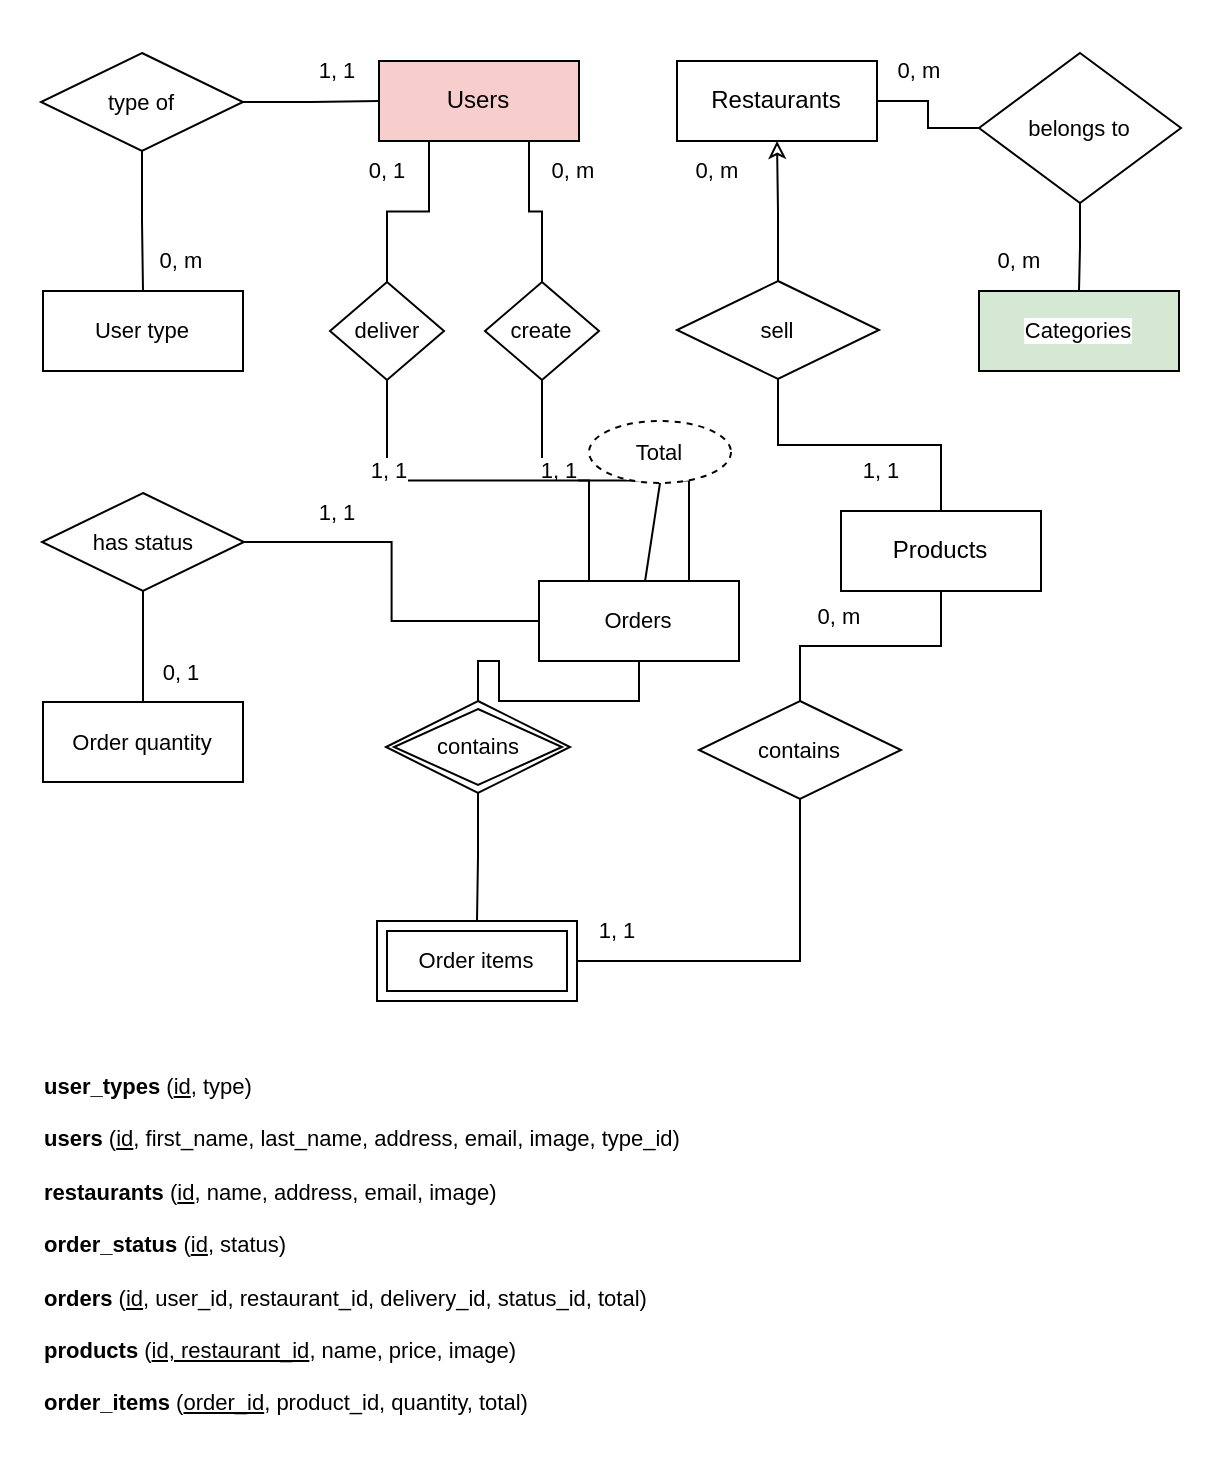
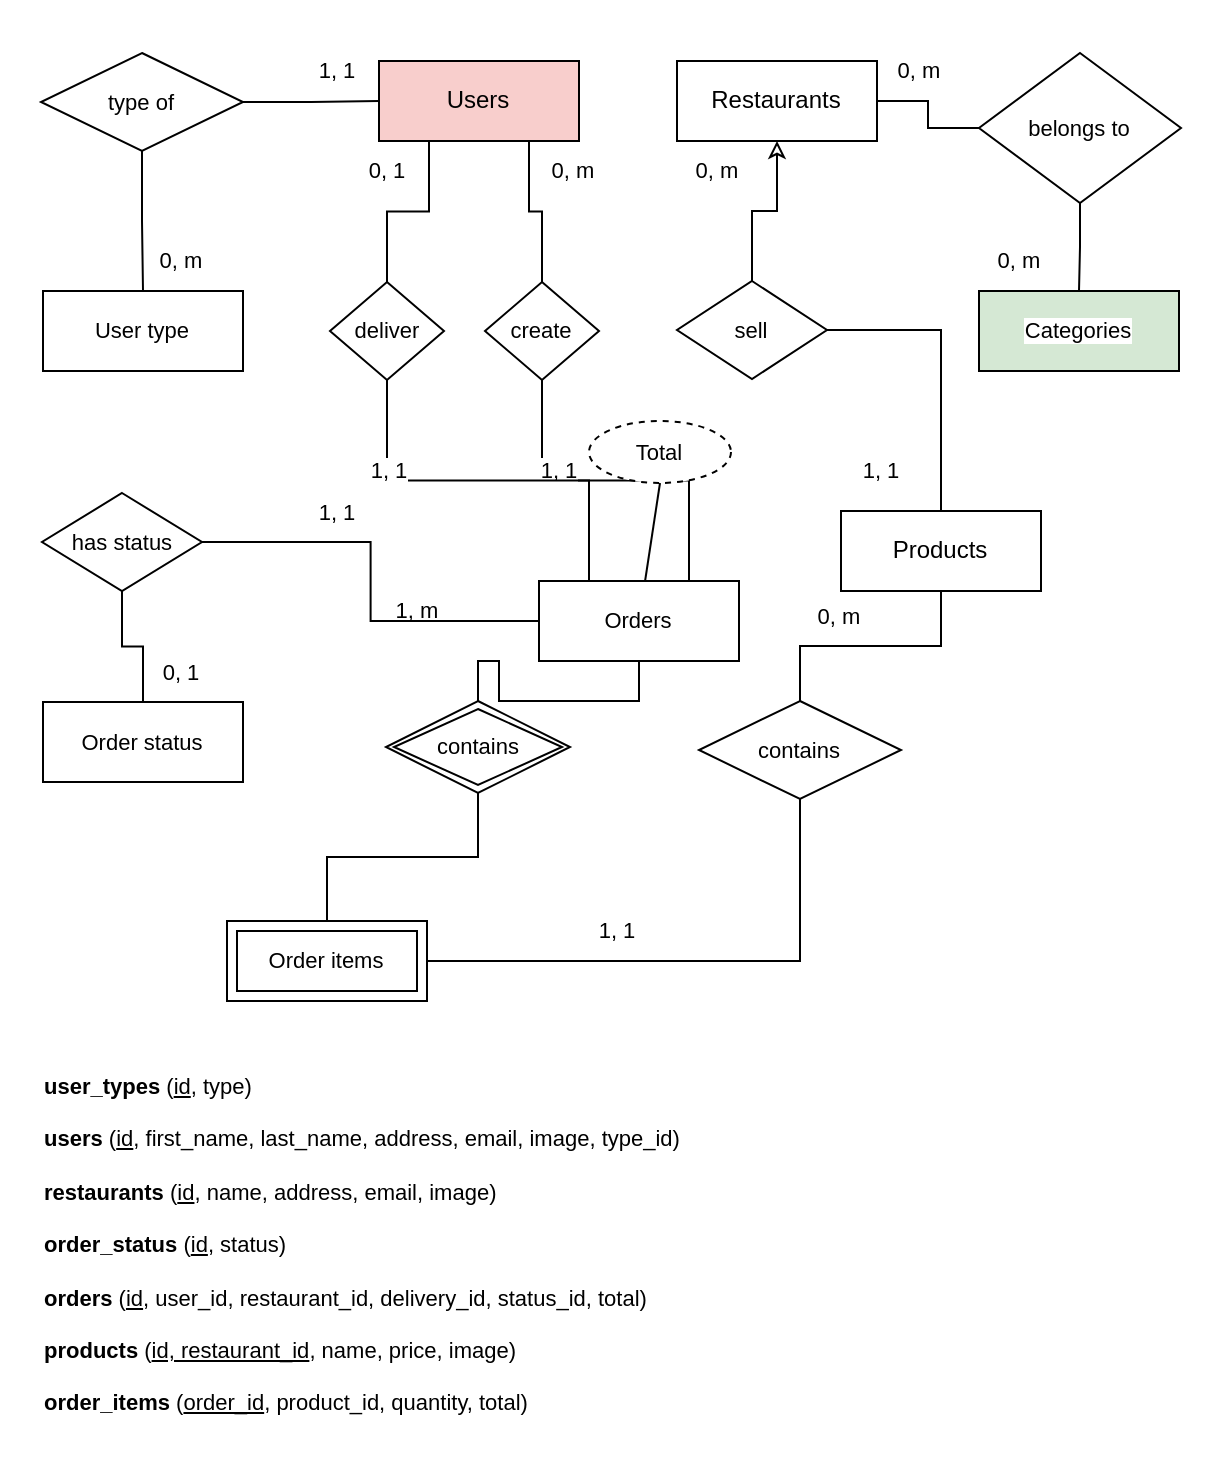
node "sell": size 202x98 -> 150x98
node "has status": size 202x98 -> 160x98
node "1, m": added
node "Order quantity": label "Order quantity" -> "Order status"
node "Order items": moved (477, 961) -> (327, 961)
